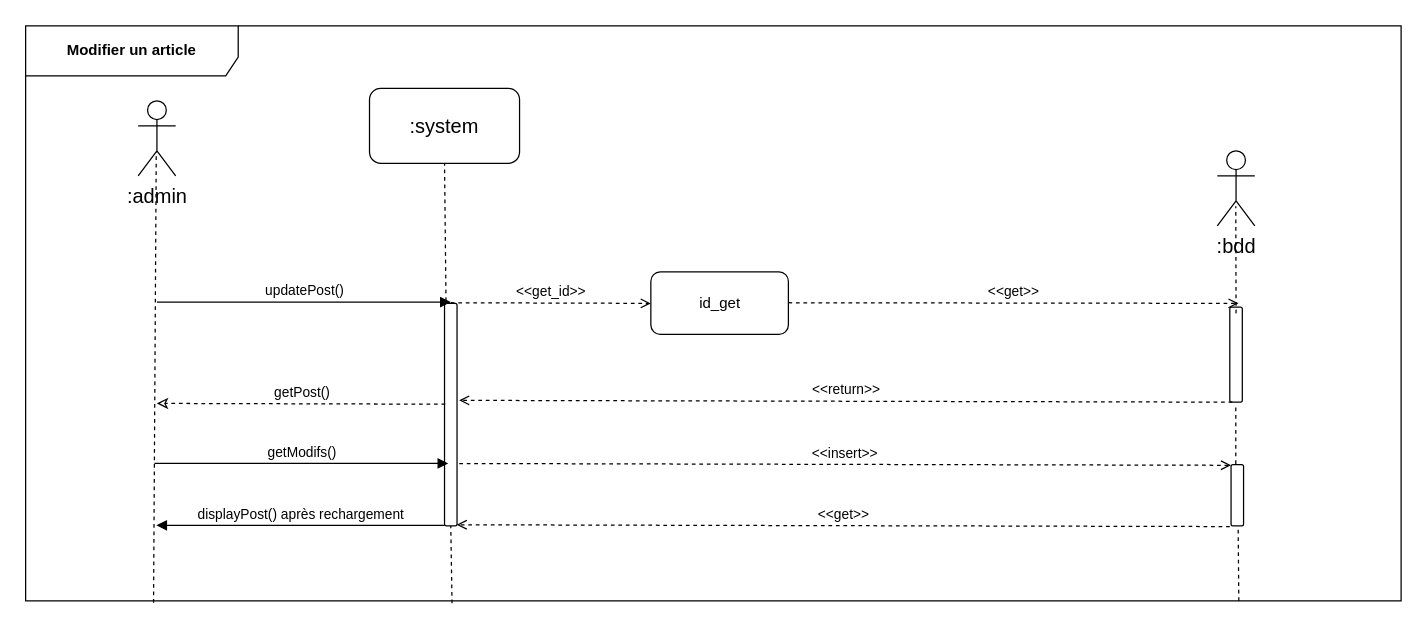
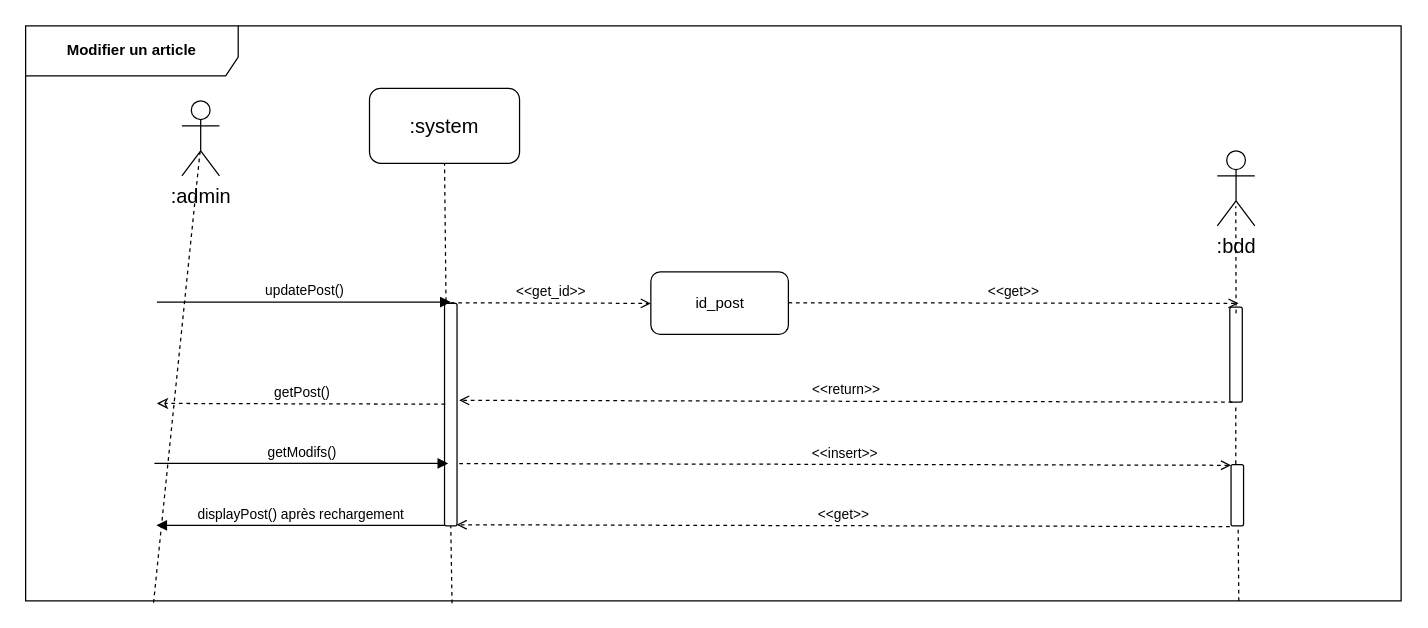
node ":admin": moved (157, 138) -> (201, 138)
node "id_get": label "id_get" -> "id_post"
